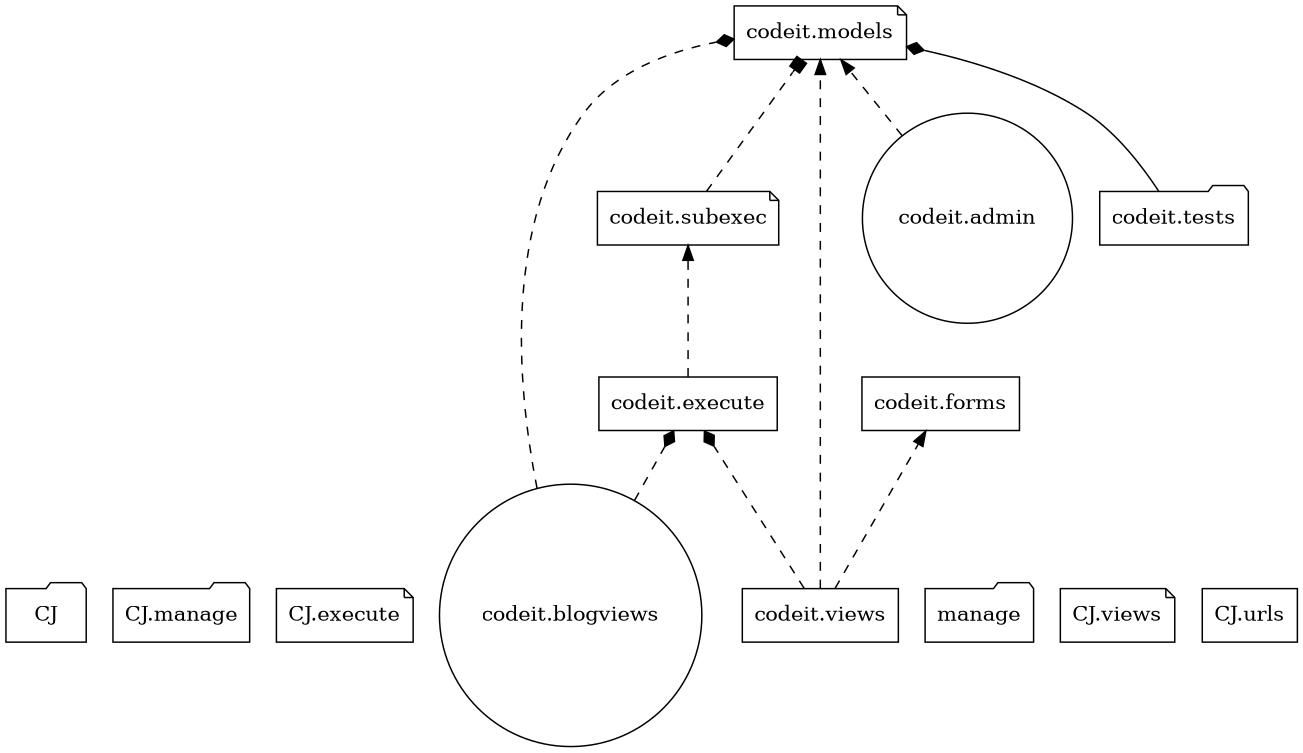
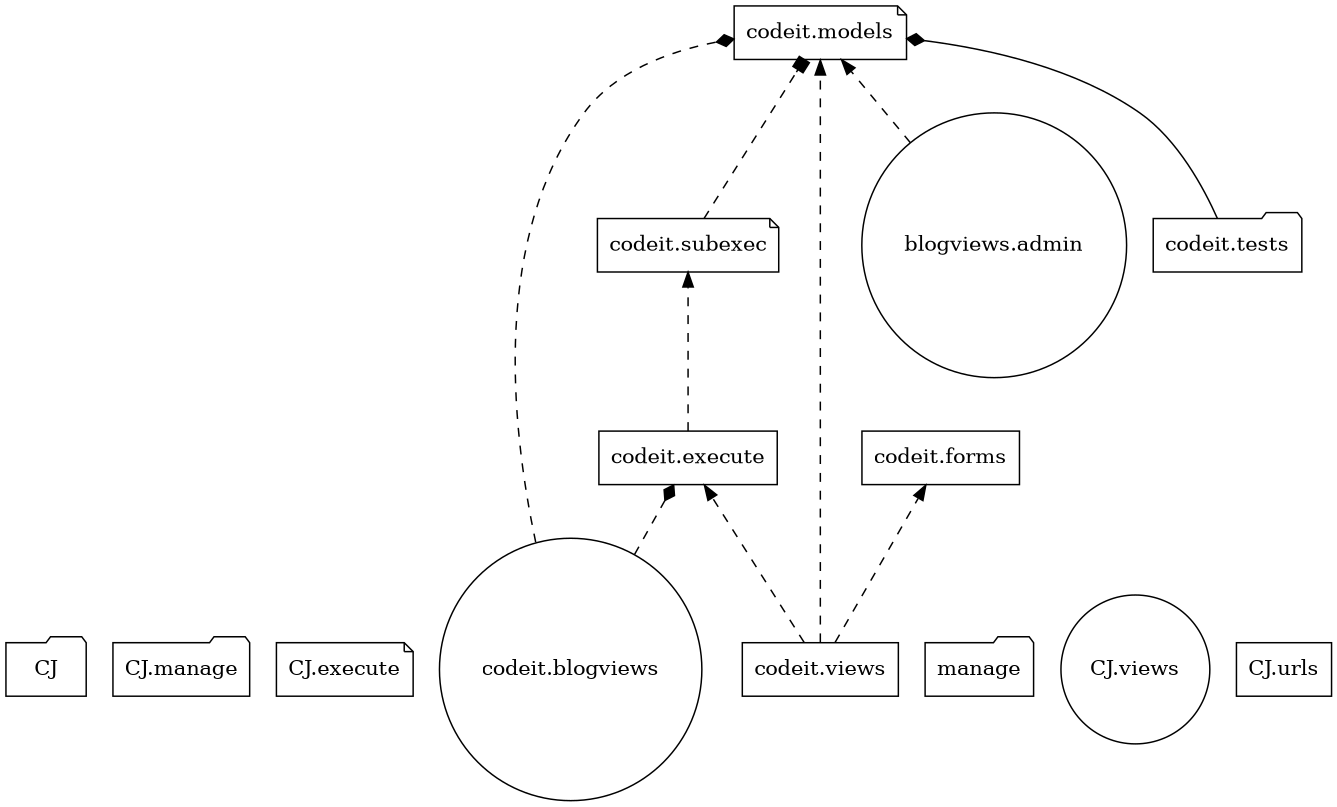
node "codeit.admin": label "codeit.admin" -> "blogviews.admin"
edge "codeit.views" -> "codeit.execute": arrowhead diamond -> normal
node "CJ.views": shape note -> circle
